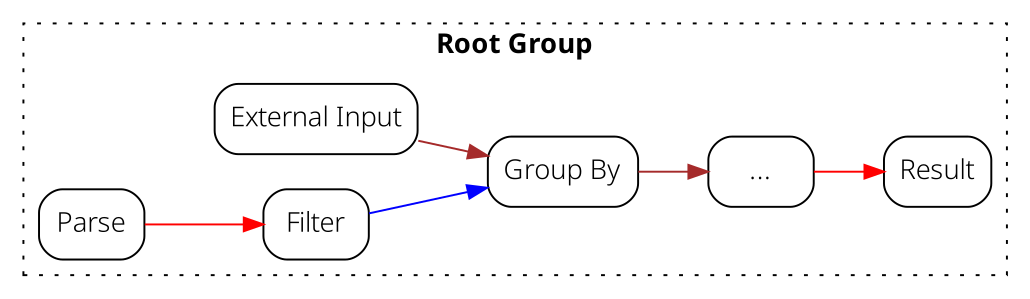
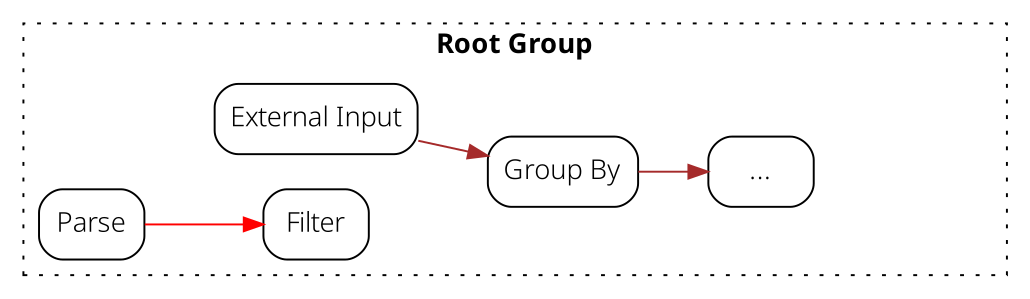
node "Result": removed
edge "Filter" -> "Group By": removed
